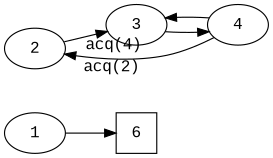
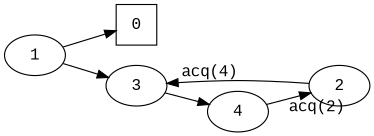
edge "4" -> "3": now "1" -> "3"
node "6": label "6" -> "0"
